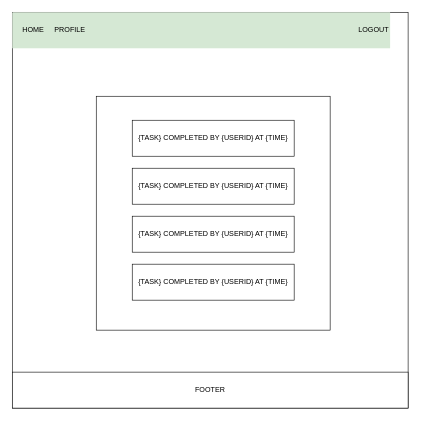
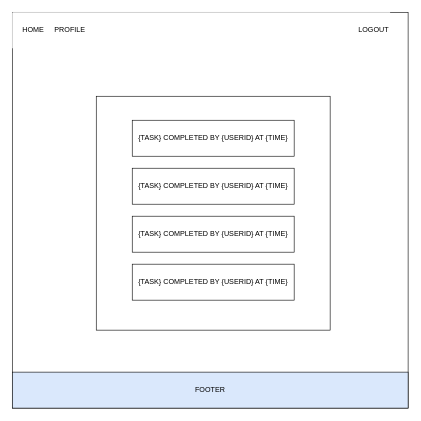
node "HOME PROFILE LOGOUT": fillcolor #d5e8d4 -> #ffffff
node "FOOTER": fillcolor #ffffff -> #dae8fc
